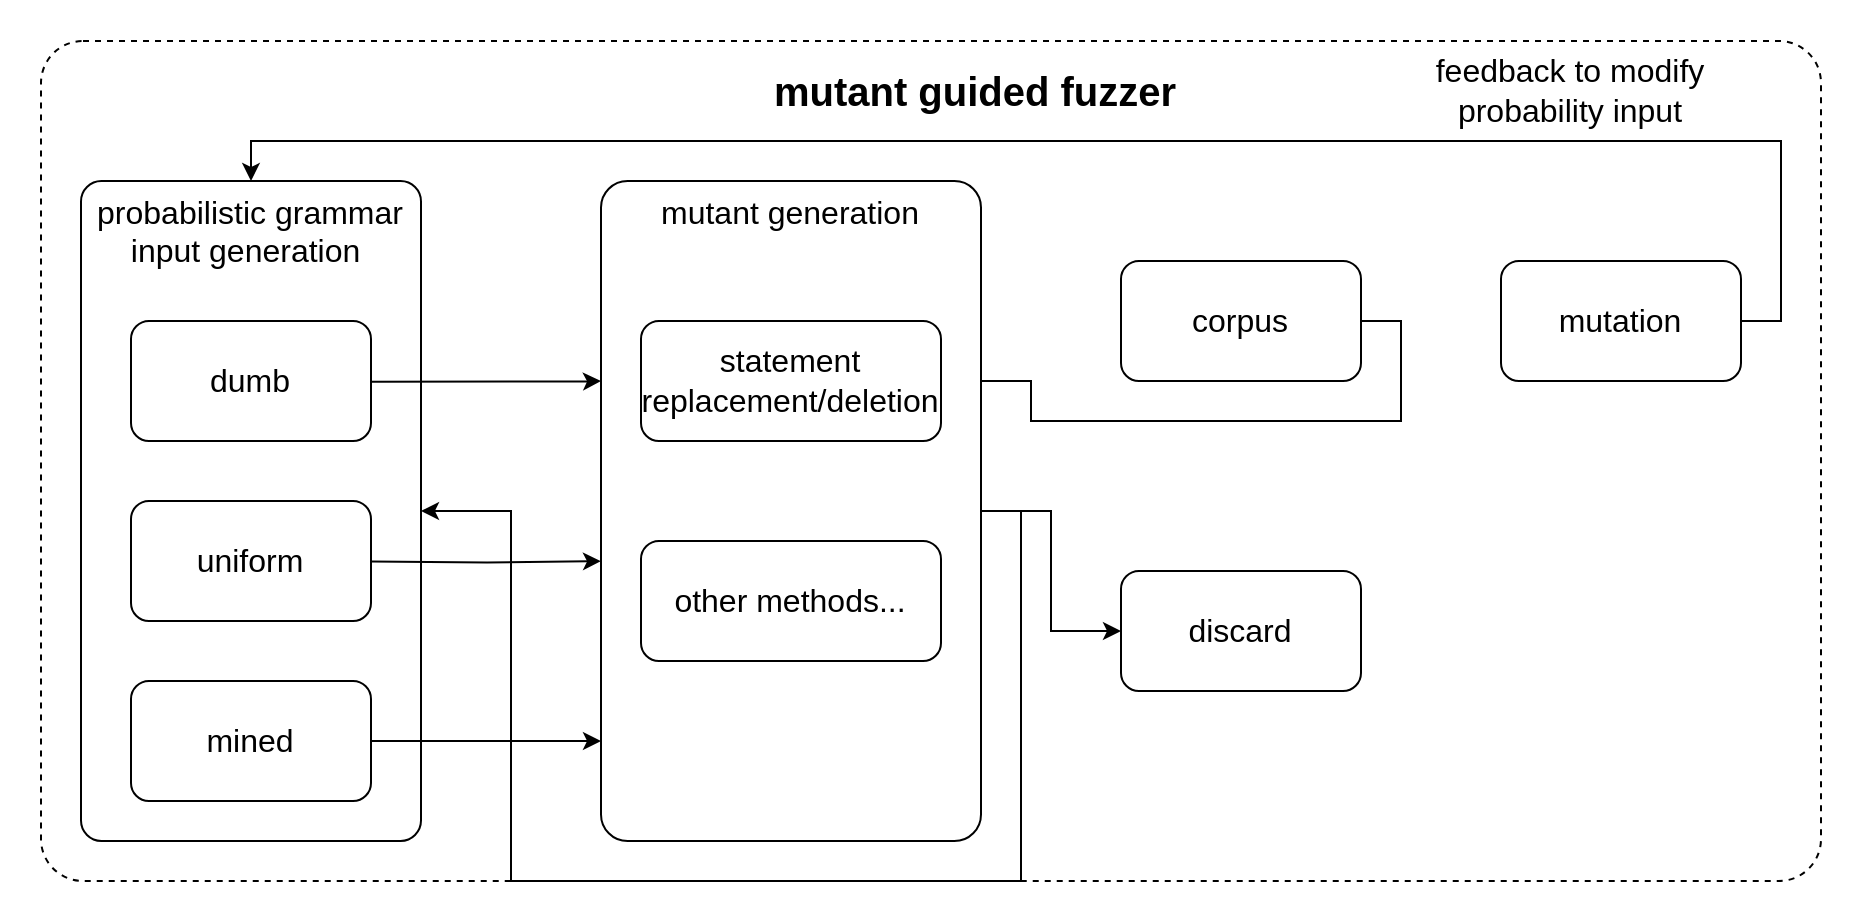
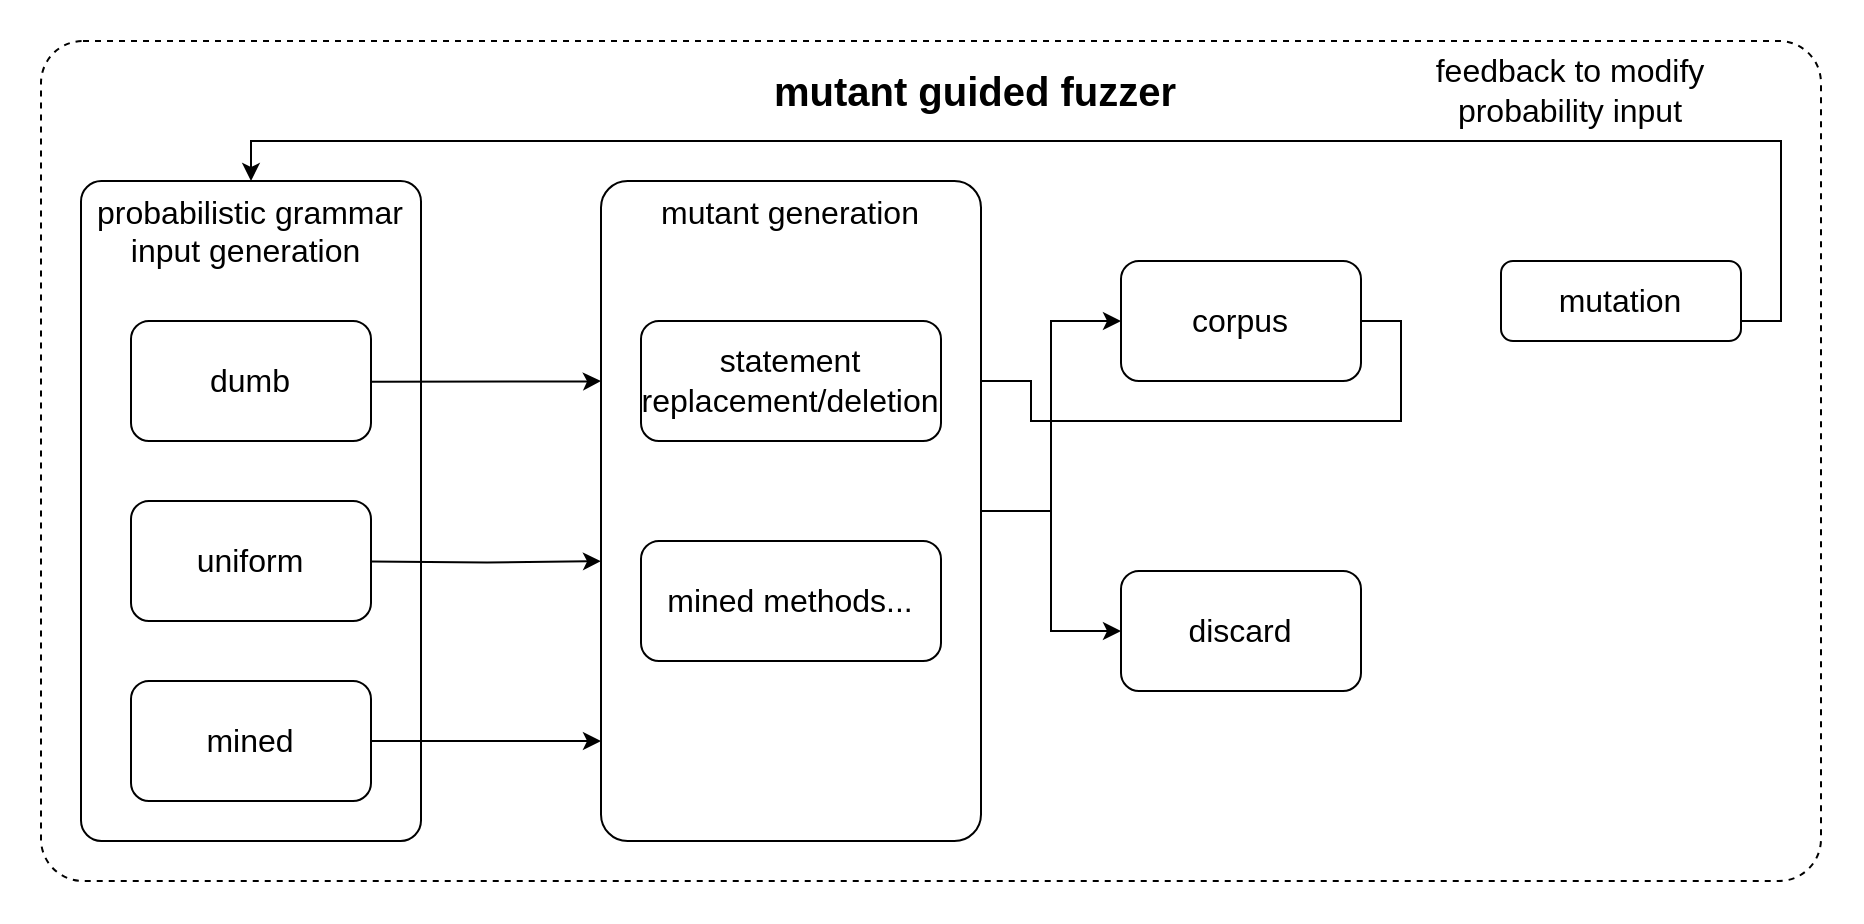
node "mutation": size 240x120 -> 240x80
node "other methods...": label "other methods..." -> "mined methods..."
edge "mutant generation" -> "probabilistic grammar input generation": now "mutant generation" -> "corpus"
